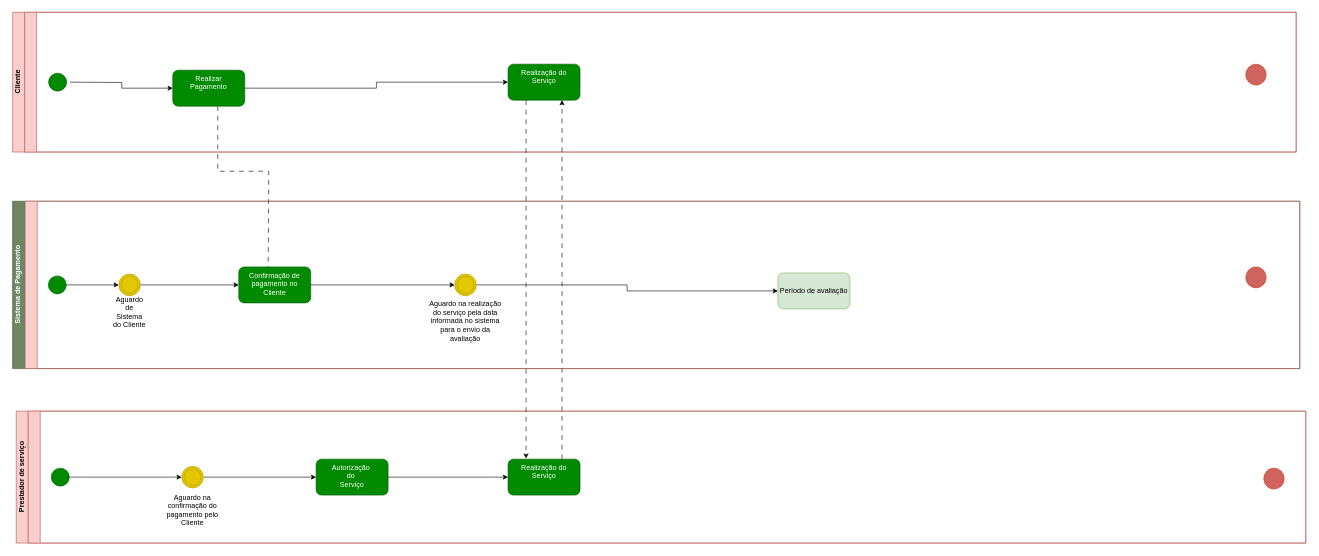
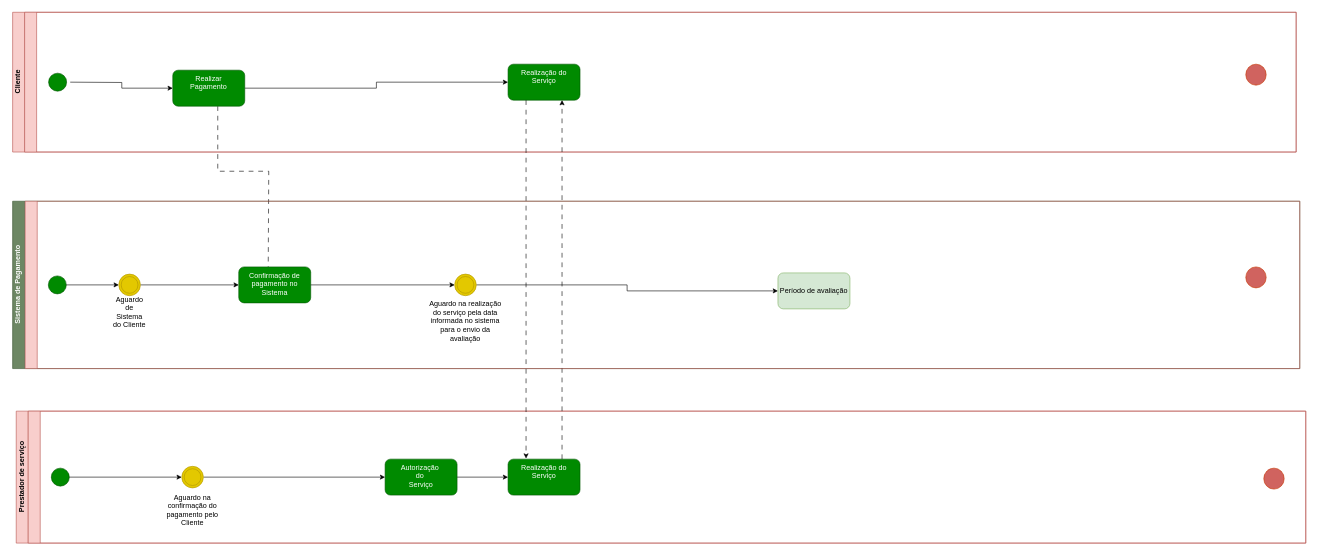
node "Confirmação de pagamento no Cliente": label "Confirmação de pagamento no Cliente" -> "Confirmação de pagamento no Sistema"
node "Autorização do Serviço": moved (352, 477) -> (421, 477)
